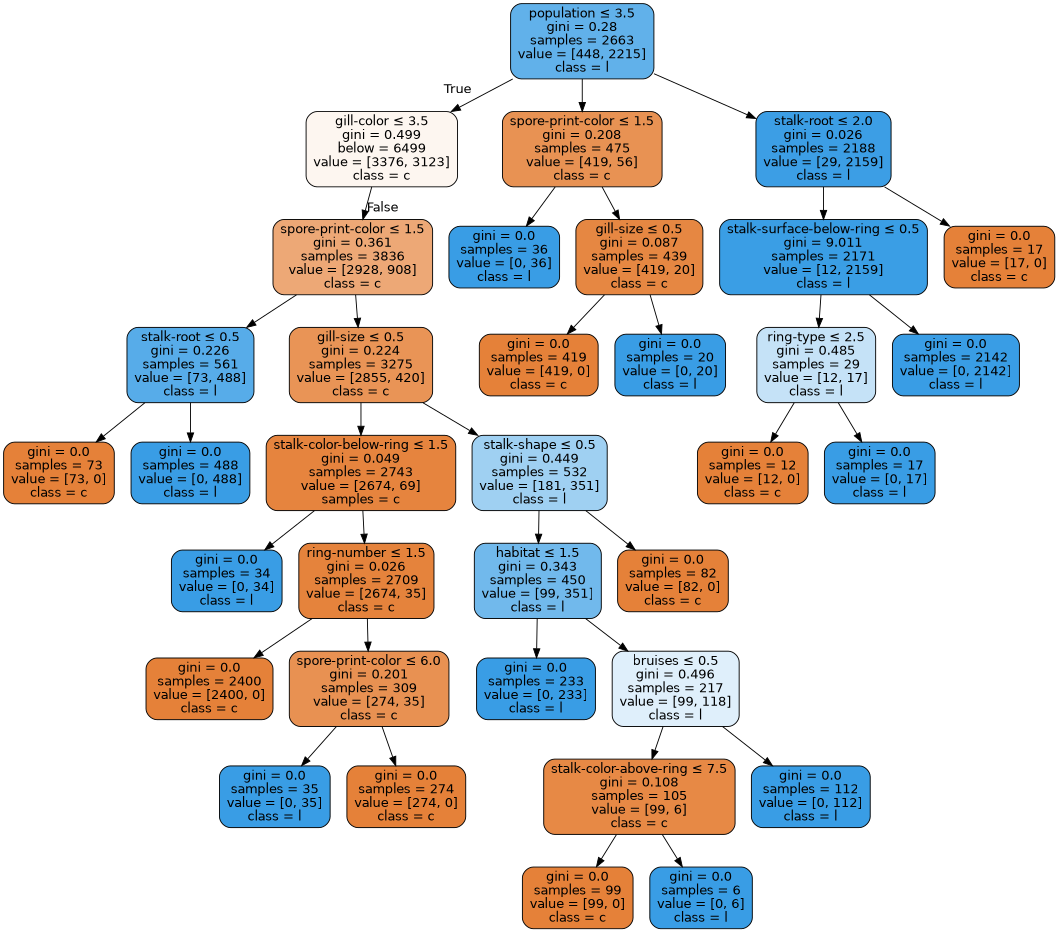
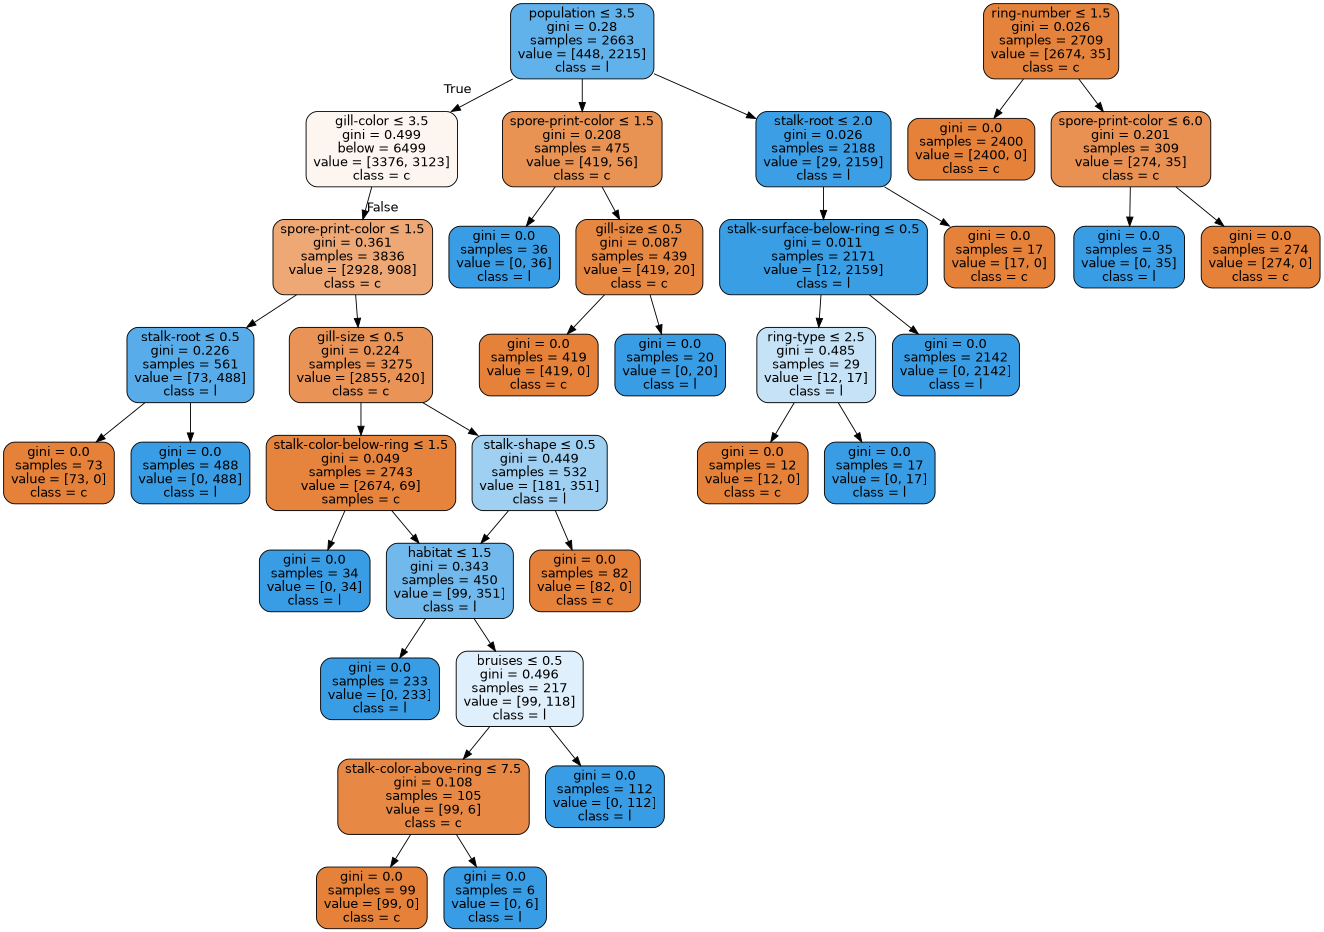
node "stalk-surface-below-ring ≤ 0.5": text "gini = 9.011" -> "gini = 0.011"
edge "stalk-color-below-ring ≤ 1.5" -> "ring-number ≤ 1.5": now "stalk-color-below-ring ≤ 1.5" -> "habitat ≤ 1.5"
